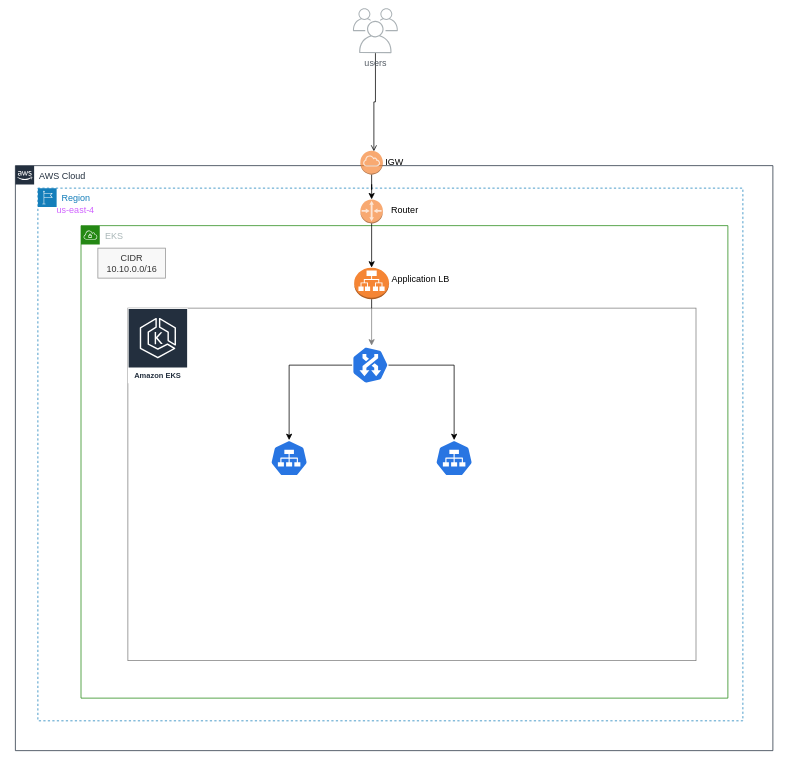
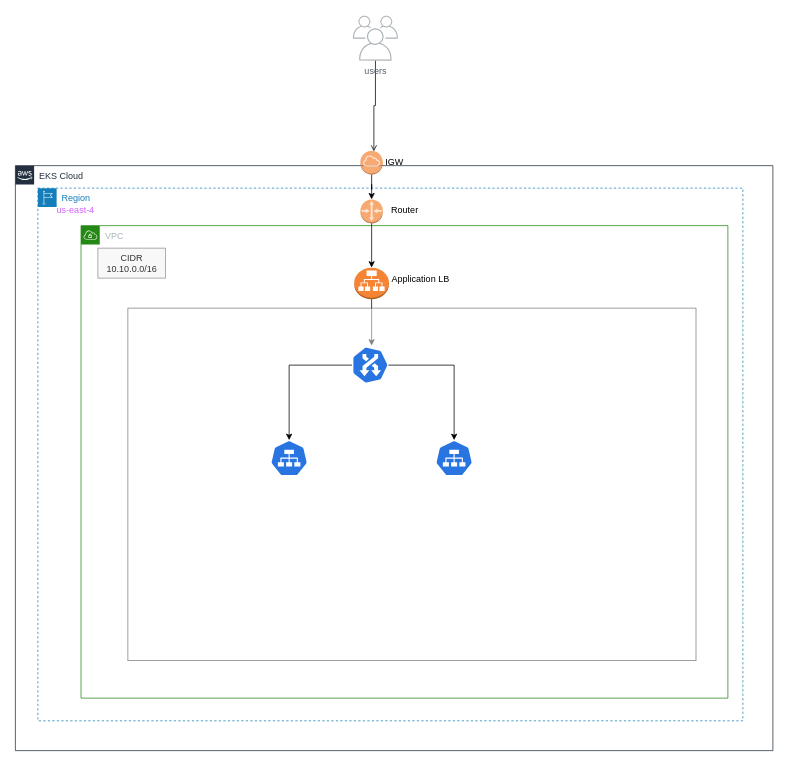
node "users": moved (375, 30) -> (375, 38)
node "AWS Cloud": label "AWS Cloud" -> "EKS Cloud"
node "EKS": label "EKS" -> "VPC"
node "Amazon EKS": removed
